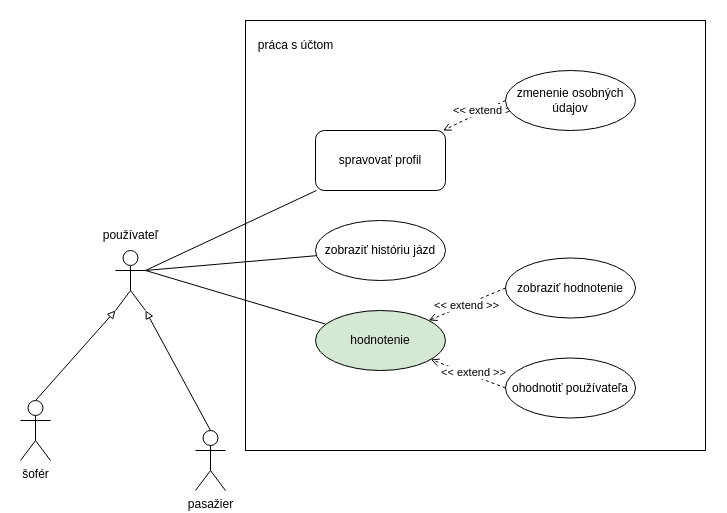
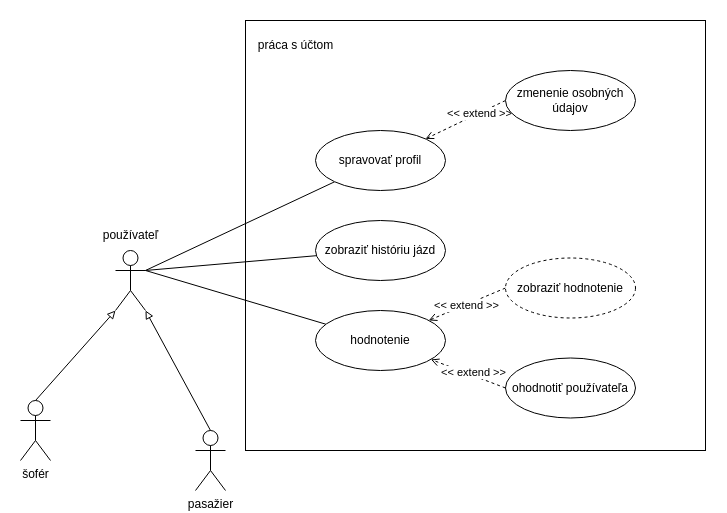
node "spravovať profil": shape rounded rectangle -> ellipse
node "zobraziť hodnotenie": style solid -> dashed
node "hodnotenie": fillcolor #d5e8d4 -> #ffffff
